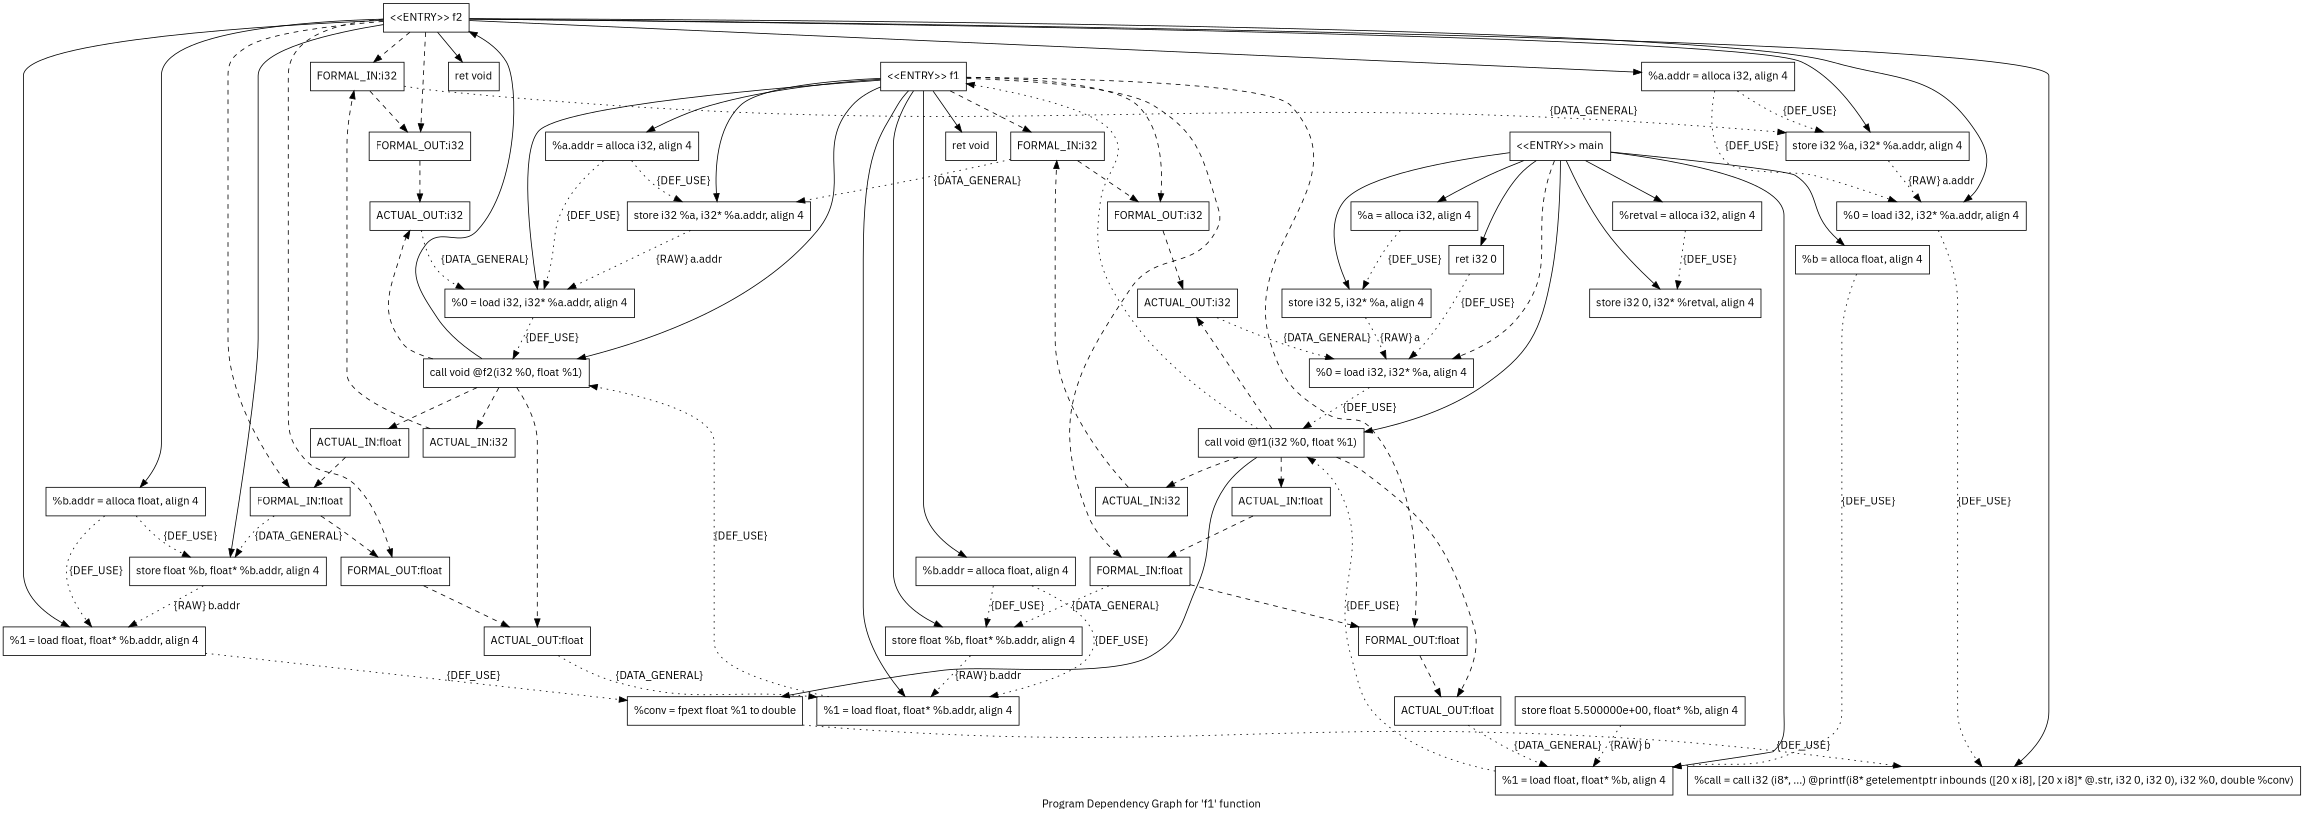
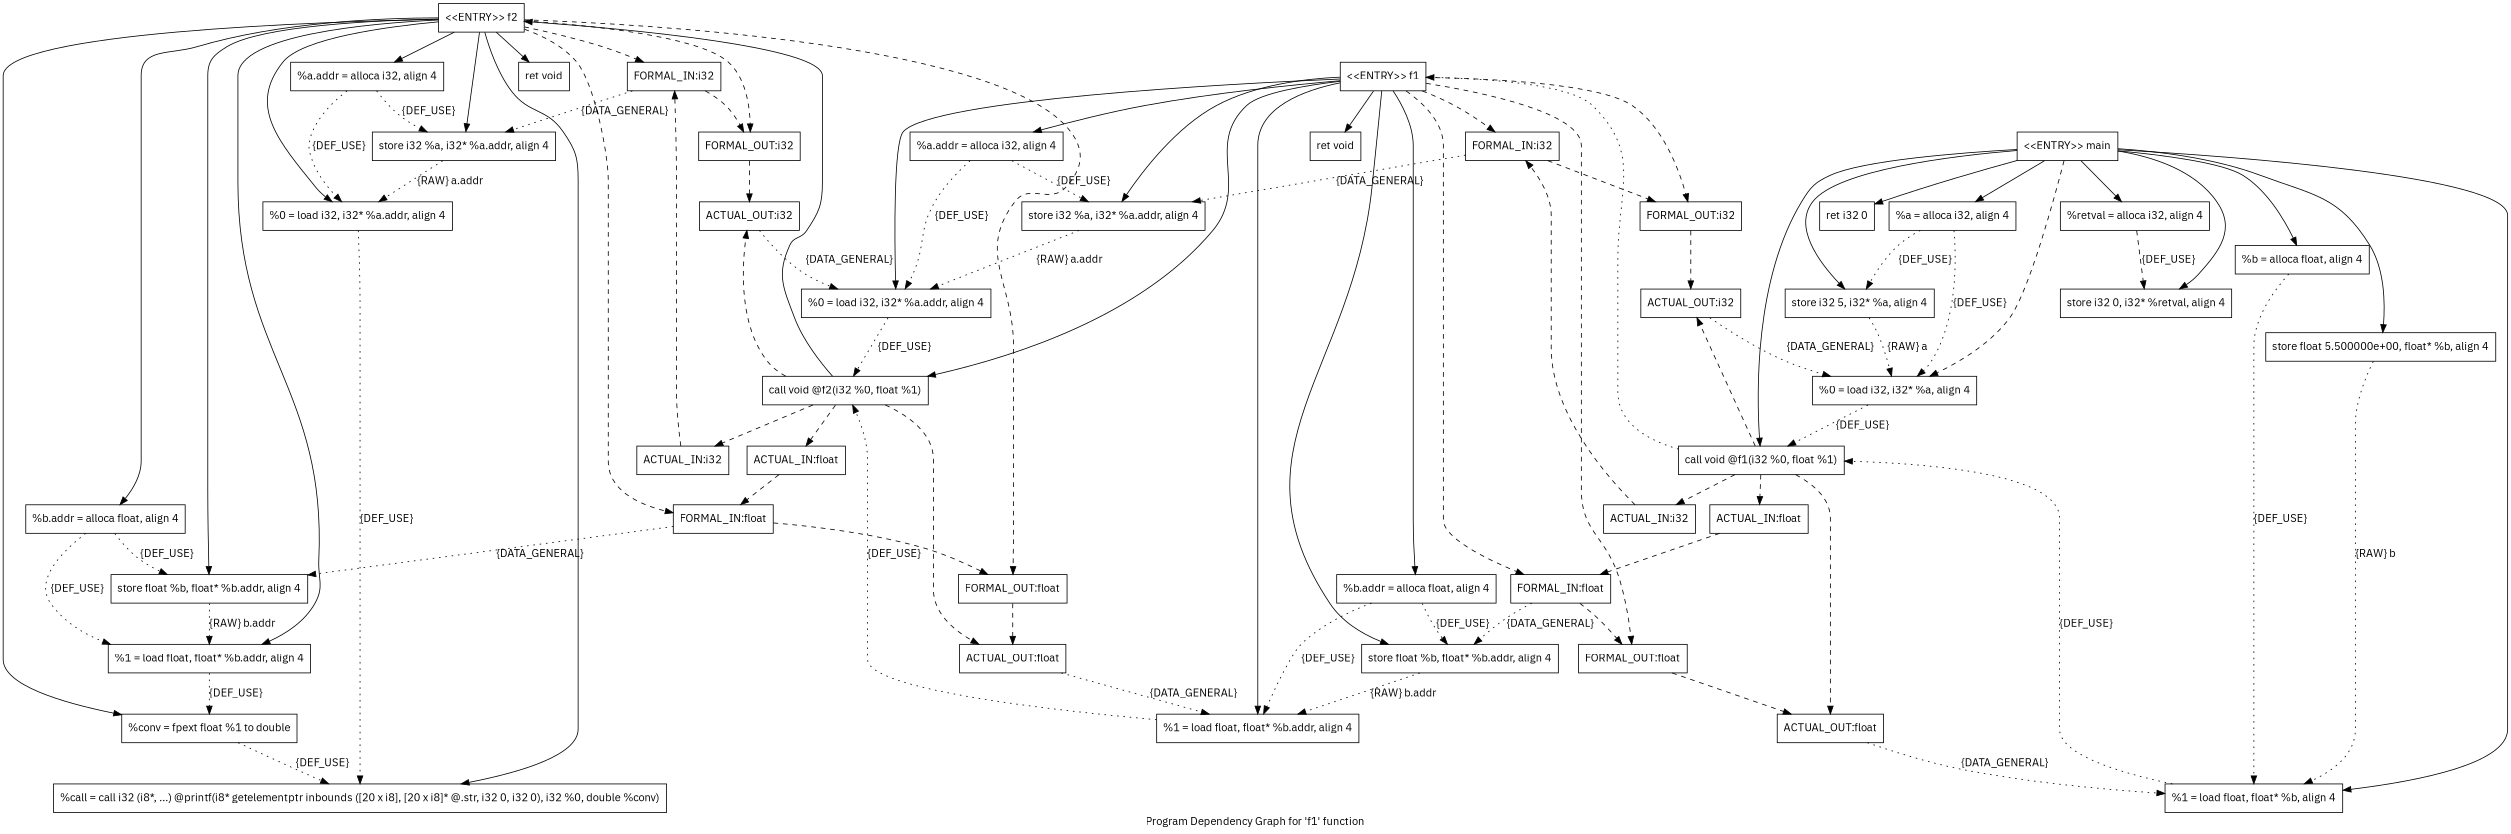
edge "<<ENTRY>> main" -> "store float 5.500000e+00, float* %b, align 4": added
edge "%retval = alloca i32, align 4" -> "store i32 0, i32* %retval, align 4": style dotted -> dashed
edge "ret i32 0" -> "%0 = load i32, i32* %a, align 4": now "%a = alloca i32, align 4" -> "%0 = load i32, i32* %a, align 4"
edge "call void @f1(i32 %0, float %1)" -> "%conv = fpext float %1 to double": now "<<ENTRY>> f2" -> "%conv = fpext float %1 to double"
